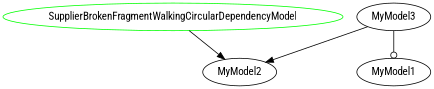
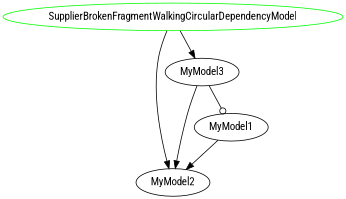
edge "SupplierBrokenFragmentWalkingCircularDependencyModel" -> "MyModel3": added
edge "MyModel1" -> "MyModel2": added
